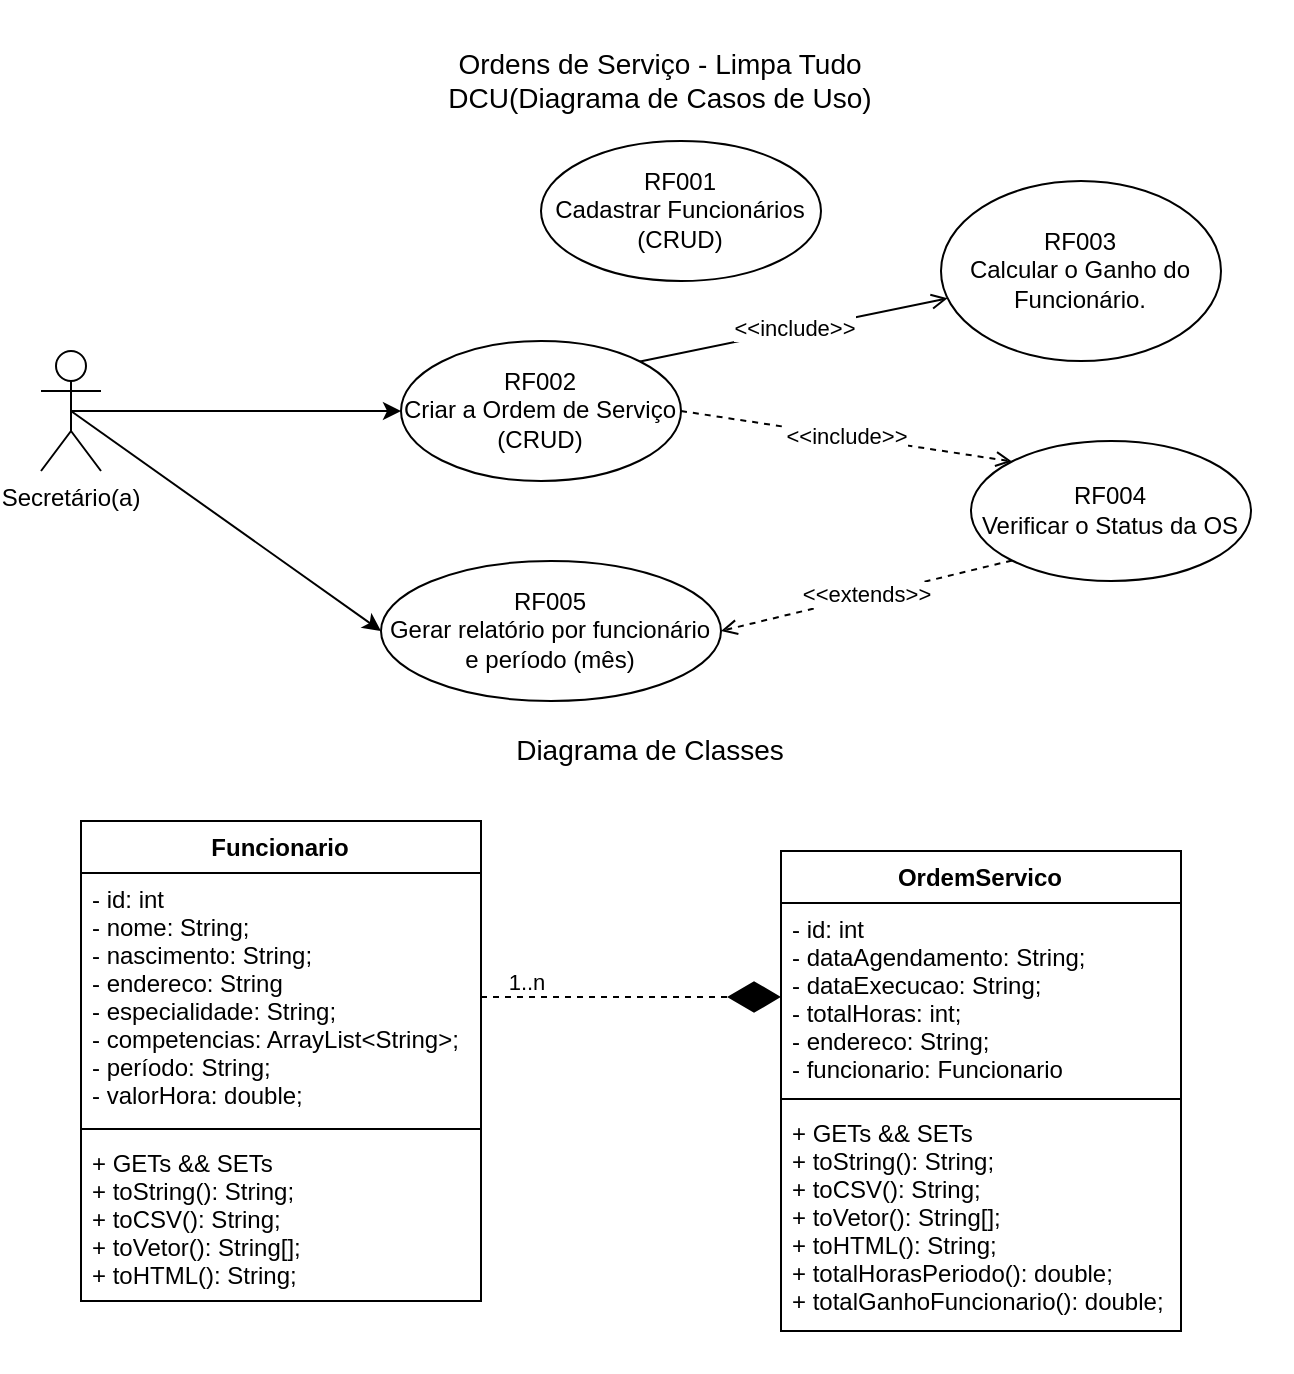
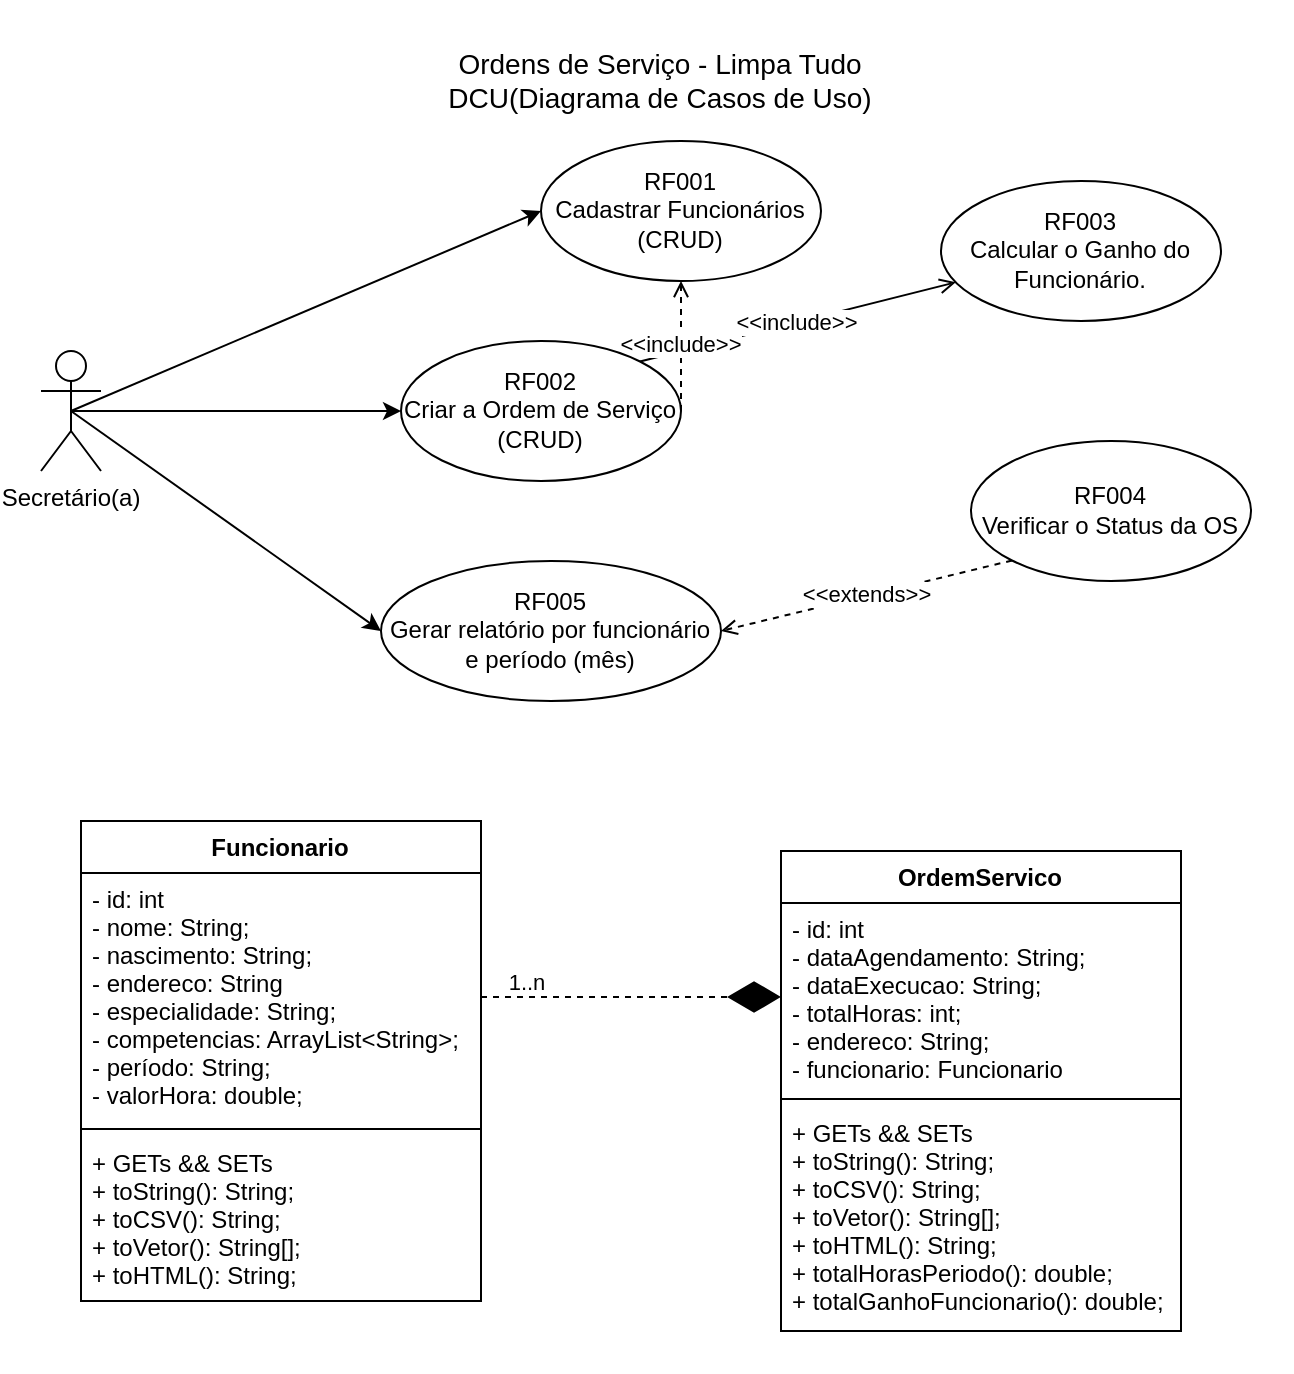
node "RF003 Calcular o Ganho do Funcionário.": size 280x180 -> 280x140
edge "Secretário(a)" -> "RF001 Cadastrar Funcionários (CRUD)": added
edge "RF002 Criar a Ordem de Serviço (CRUD)" -> "RF004 Verificar o Status da OS": now "RF002 Criar a Ordem de Serviço (CRUD)" -> "RF001 Cadastrar Funcionários (CRUD)"
node "Diagrama de Classes": removed
